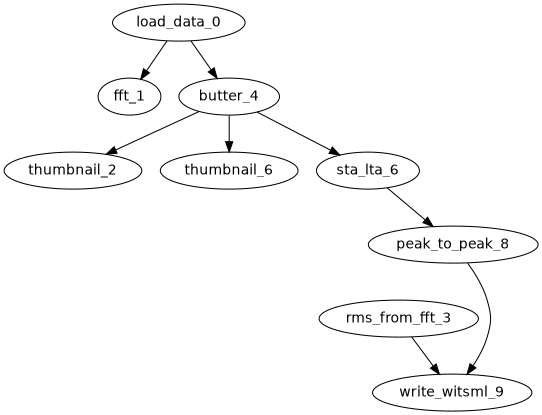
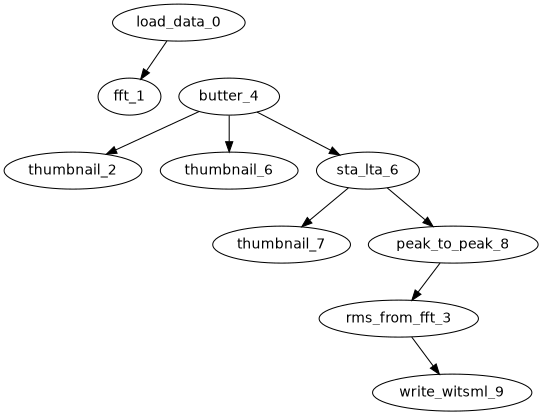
edge "load_data_0" -> "butter_4": removed
node "thumbnail_7": added
edge "peak_to_peak_8" -> "write_witsml_9": now "peak_to_peak_8" -> "rms_from_fft_3"
